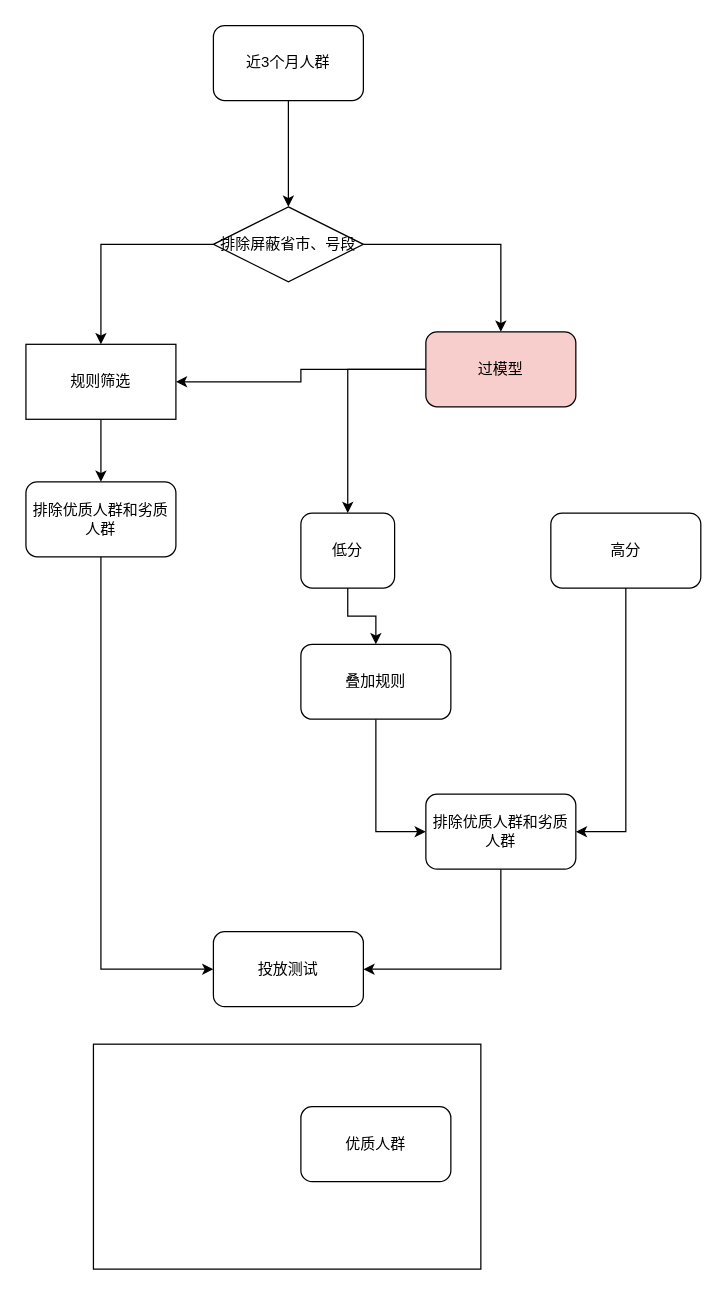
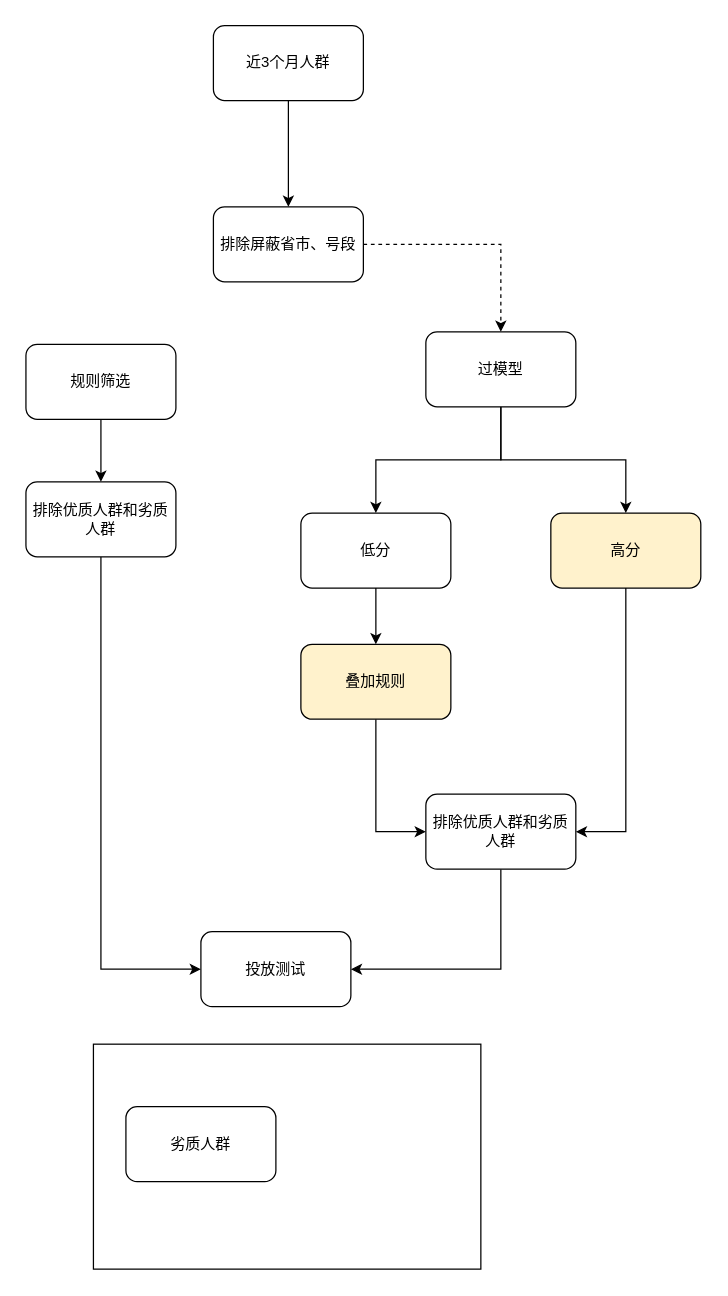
edge "排除屏蔽省市、号段" -> "规则筛选": removed
node "排除屏蔽省市、号段": shape diamond -> rounded rectangle
edge "排除屏蔽省市、号段" -> "过模型": style solid -> dashed
node "过模型": fillcolor #f8cecc -> #ffffff
node "规则筛选": shape rectangle -> rounded rectangle
edge "过模型" -> "规则筛选": now "过模型" -> "高分"
node "低分": size 94x75 -> 150x75
node "高分": fillcolor #ffffff -> #fff2cc
node "叠加规则": fillcolor #ffffff -> #fff2cc
node "投放测试": moved (288, 969) -> (276, 969)
node "劣质人群": added
node "优质人群": removed
